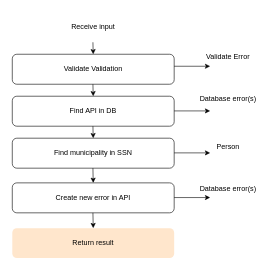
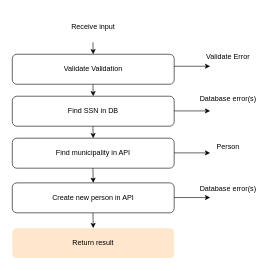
node "Find API in DB": label "Find API in DB" -> "Find SSN in DB"
node "Find municipality in SSN": label "Find municipality in SSN" -> "Find municipality in API"
node "Create new error in API": label "Create new error in API" -> "Create new person in API"
